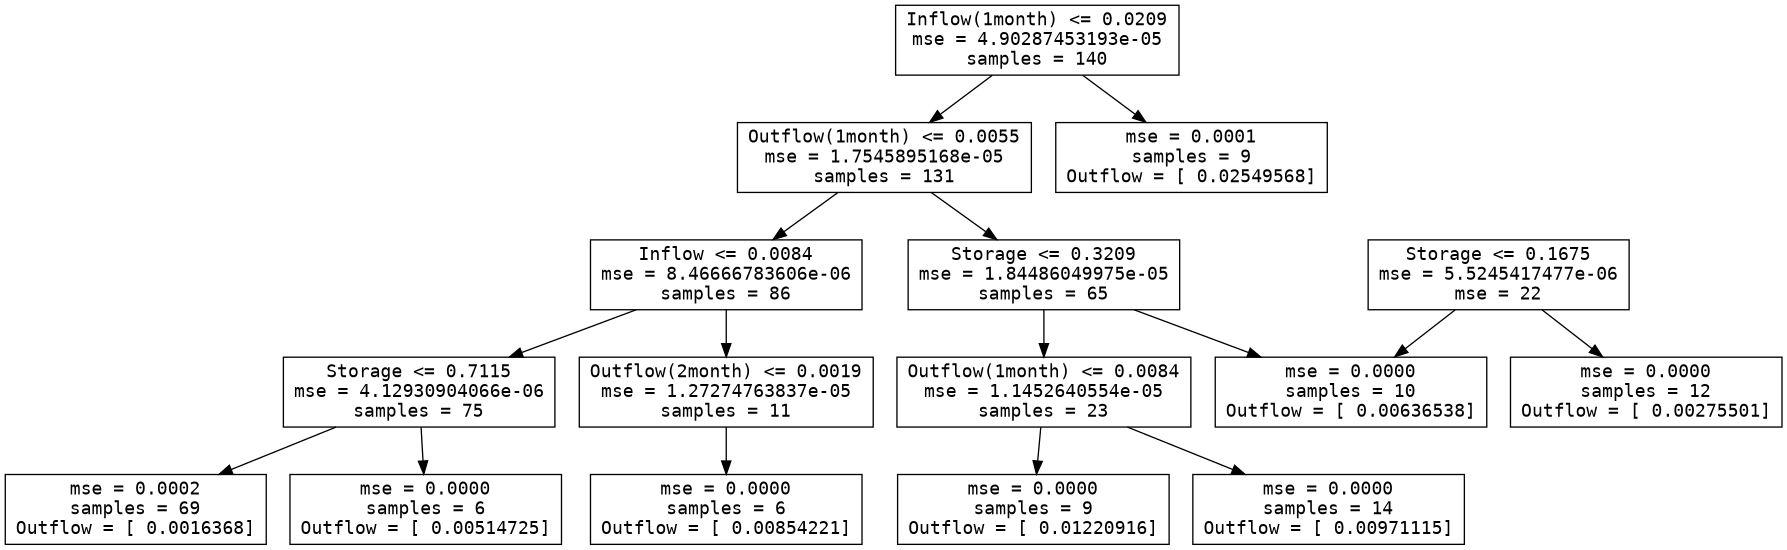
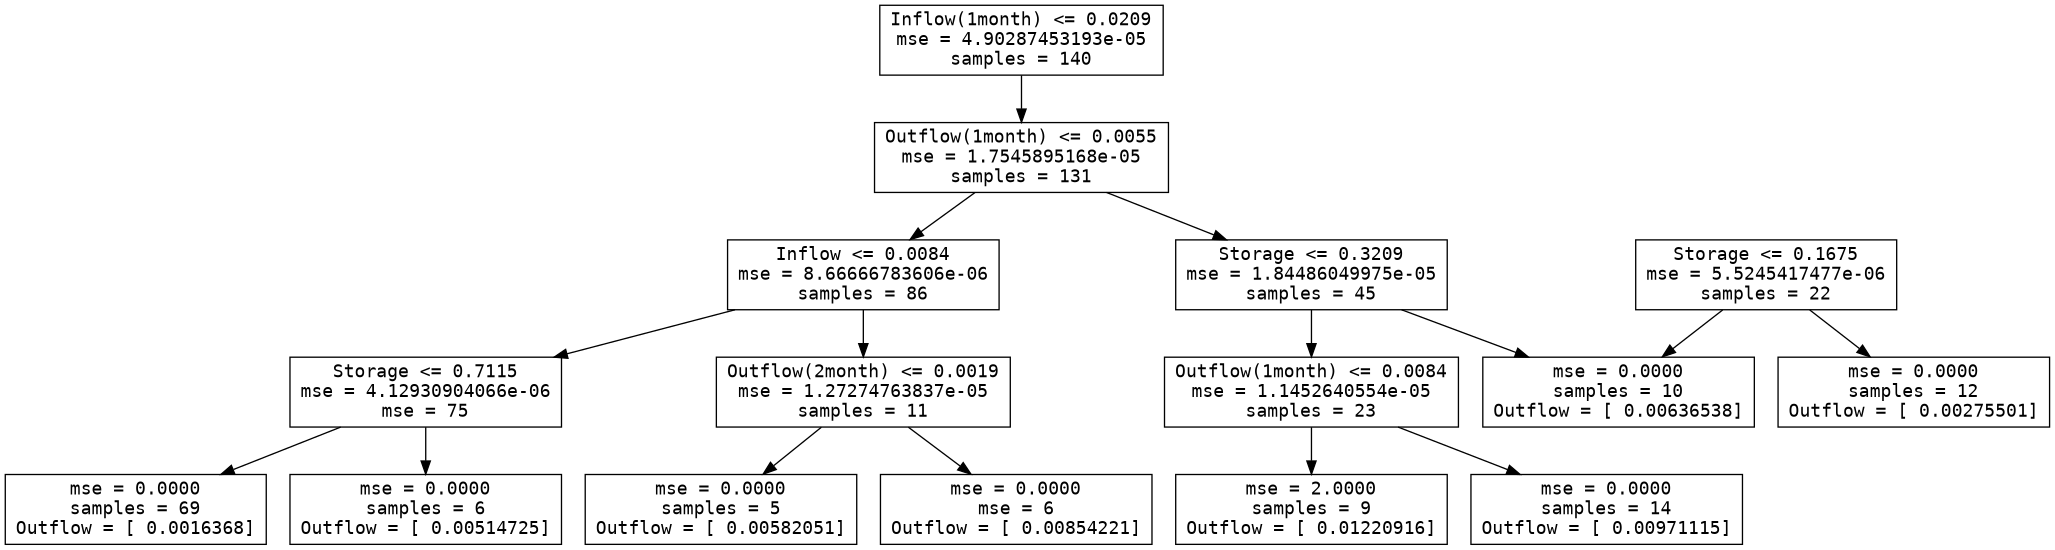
node "mse = 0.0001 samples = 9 Outflow = [ 0.02549568]": removed
node "Inflow <= 0.0084 mse = 8.46666783606e-06 samples = 86": label "Inflow <= 0.0084 mse = 8.46666783606e-06 samples = 86" -> "Inflow <= 0.0084 mse = 8.66666783606e-06 samples = 86"
node "Storage <= 0.3209 mse = 1.84486049975e-05 samples = 65": label "Storage <= 0.3209 mse = 1.84486049975e-05 samples = 65" -> "Storage <= 0.3209 mse = 1.84486049975e-05 samples = 45"
node "Storage <= 0.1675 mse = 5.5245417477e-06 mse = 22": label "Storage <= 0.1675 mse = 5.5245417477e-06 mse = 22" -> "Storage <= 0.1675 mse = 5.5245417477e-06 samples = 22"
node "Storage <= 0.7115 mse = 4.12930904066e-06 samples = 75": label "Storage <= 0.7115 mse = 4.12930904066e-06 samples = 75" -> "Storage <= 0.7115 mse = 4.12930904066e-06 mse = 75"
node "mse = 0.0002 samples = 69 Outflow = [ 0.0016368]": label "mse = 0.0002 samples = 69 Outflow = [ 0.0016368]" -> "mse = 0.0000 samples = 69 Outflow = [ 0.0016368]"
node "mse = 0.0000 samples = 5 Outflow = [ 0.00582051]": added
node "mse = 0.0000 samples = 6 Outflow = [ 0.00854221]": label "mse = 0.0000 samples = 6 Outflow = [ 0.00854221]" -> "mse = 0.0000 mse = 6 Outflow = [ 0.00854221]"
node "mse = 0.0000 samples = 9 Outflow = [ 0.01220916]": label "mse = 0.0000 samples = 9 Outflow = [ 0.01220916]" -> "mse = 2.0000 samples = 9 Outflow = [ 0.01220916]"
